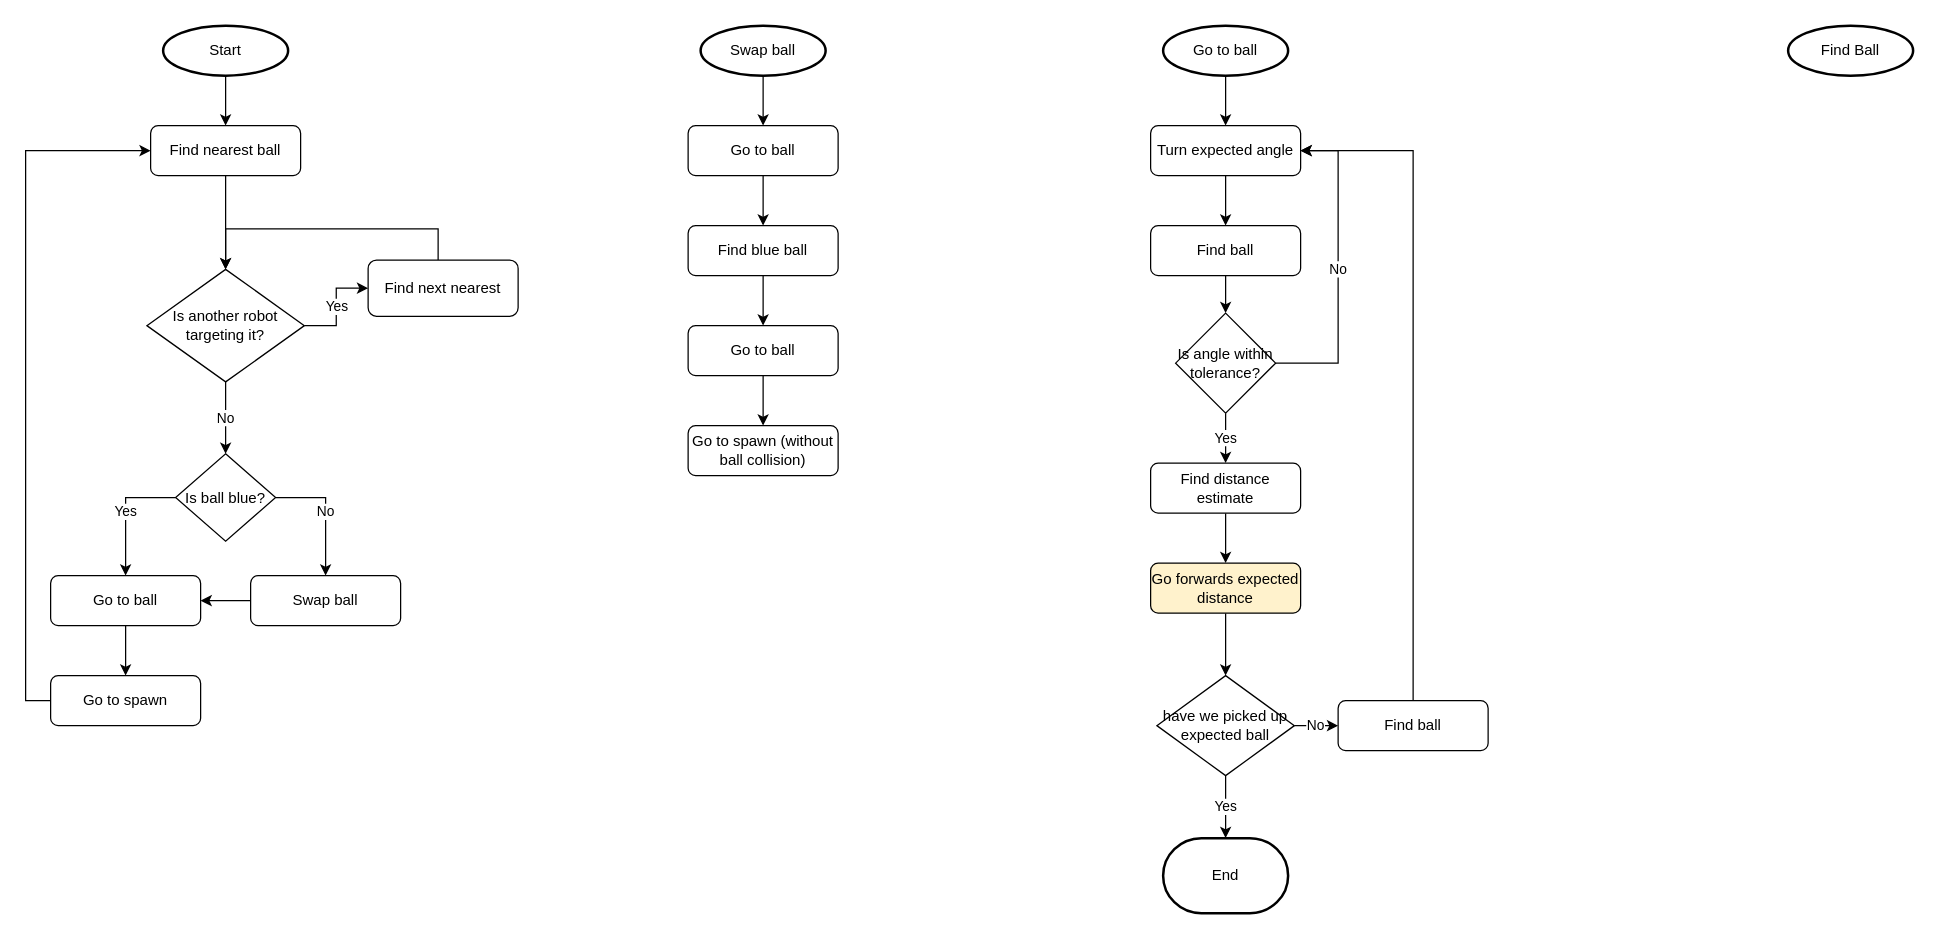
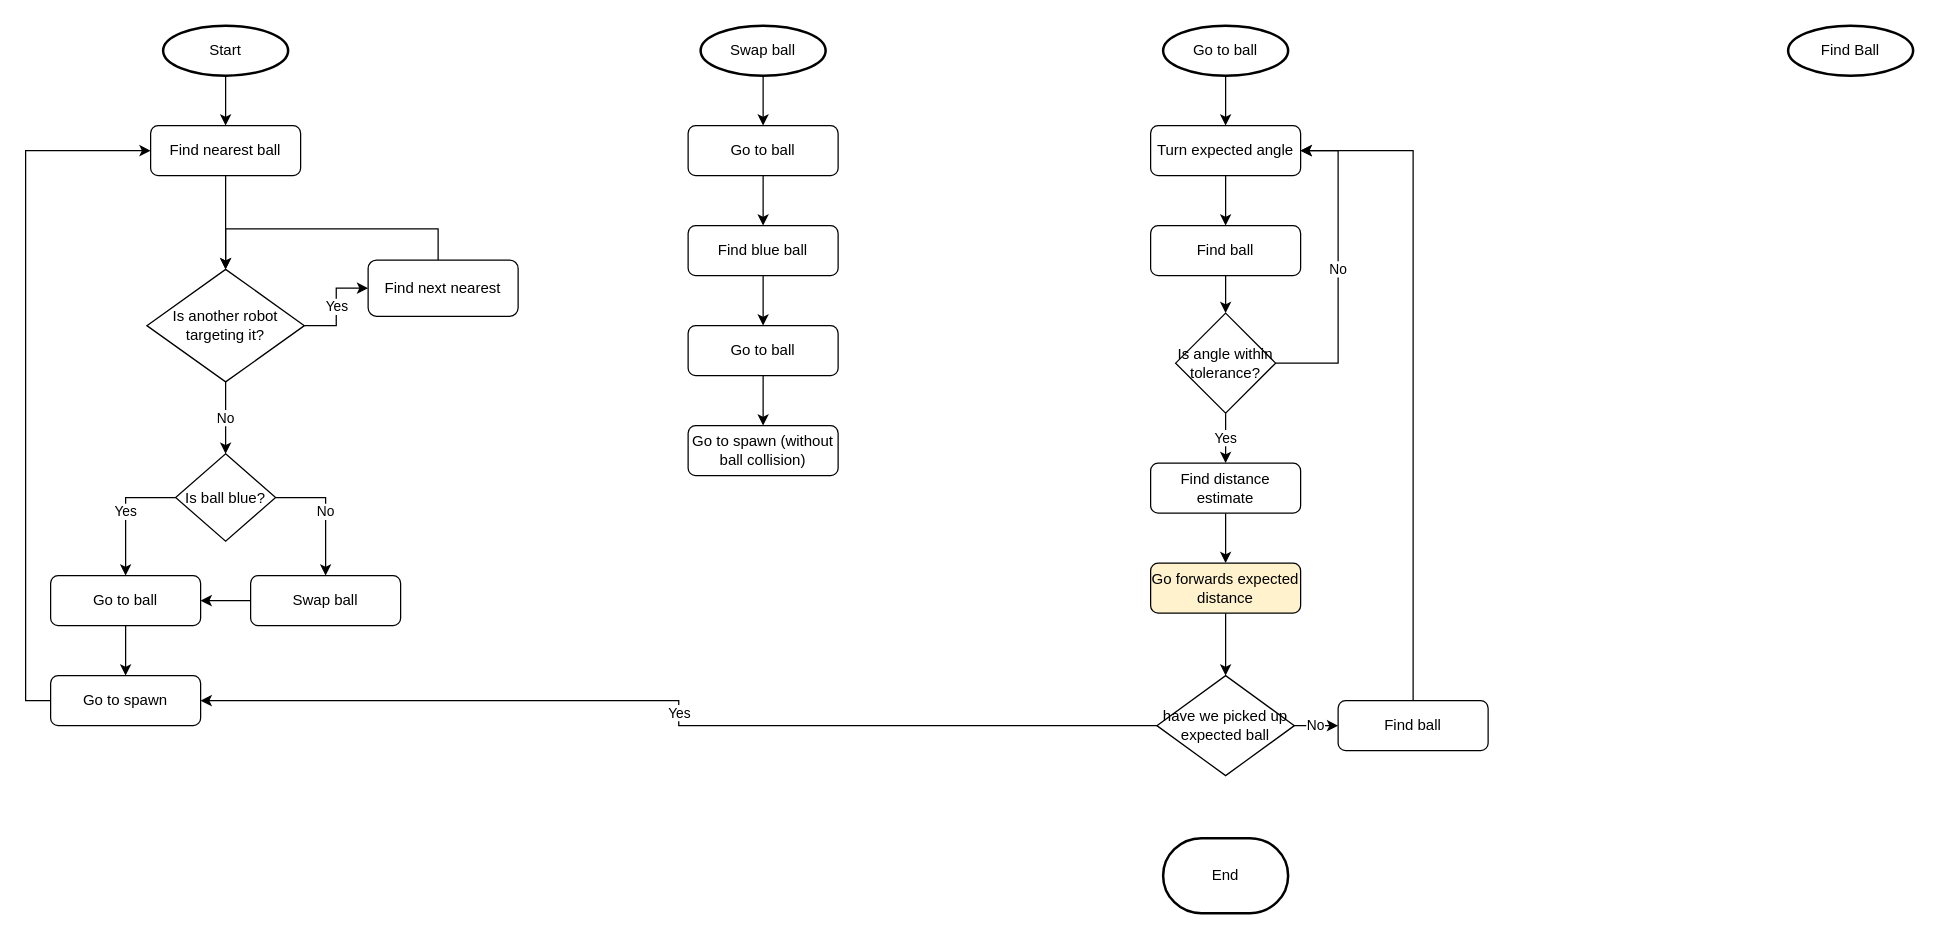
edge "have we picked up expected ball" -> "End": now "have we picked up expected ball" -> "Go to spawn"
